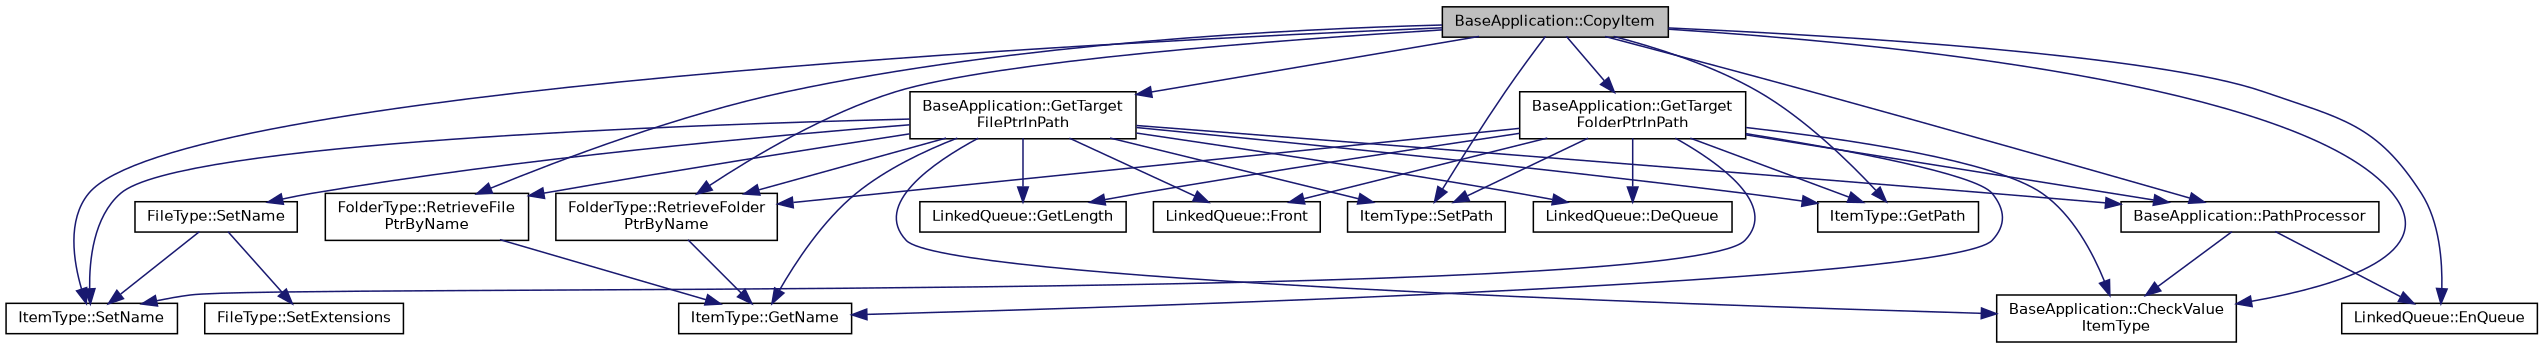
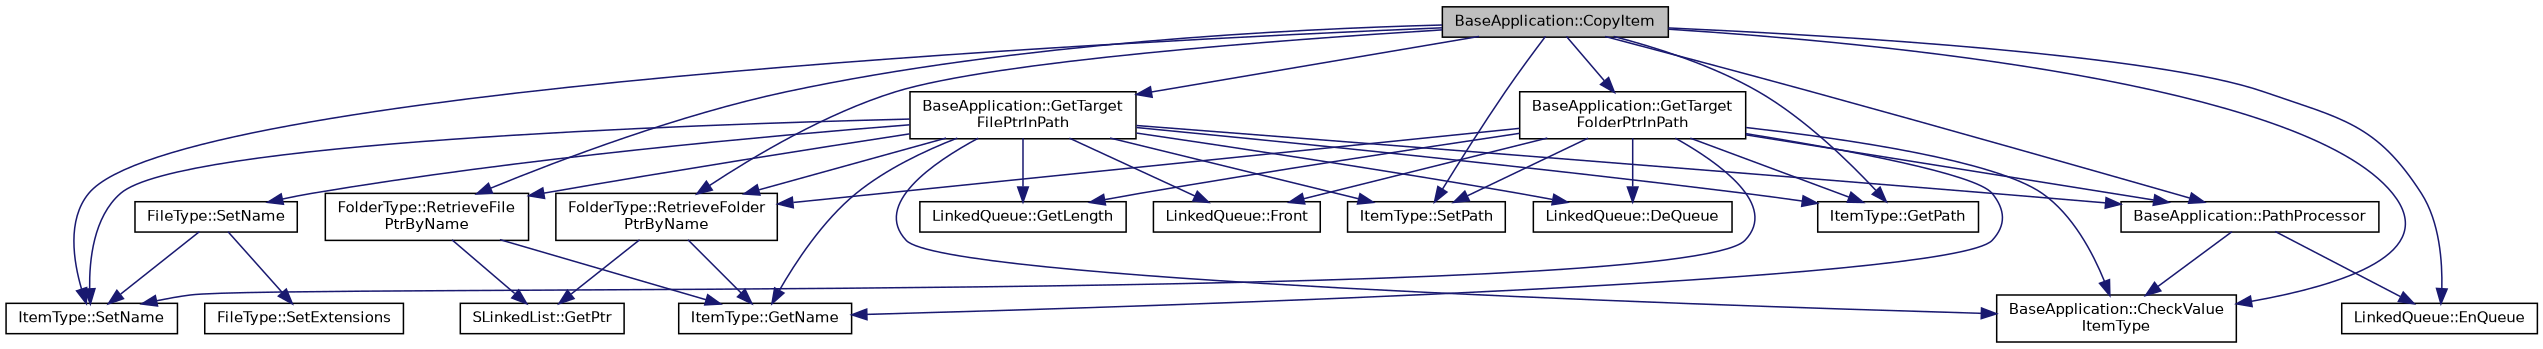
node "SLinkedList::GetPtr": added
